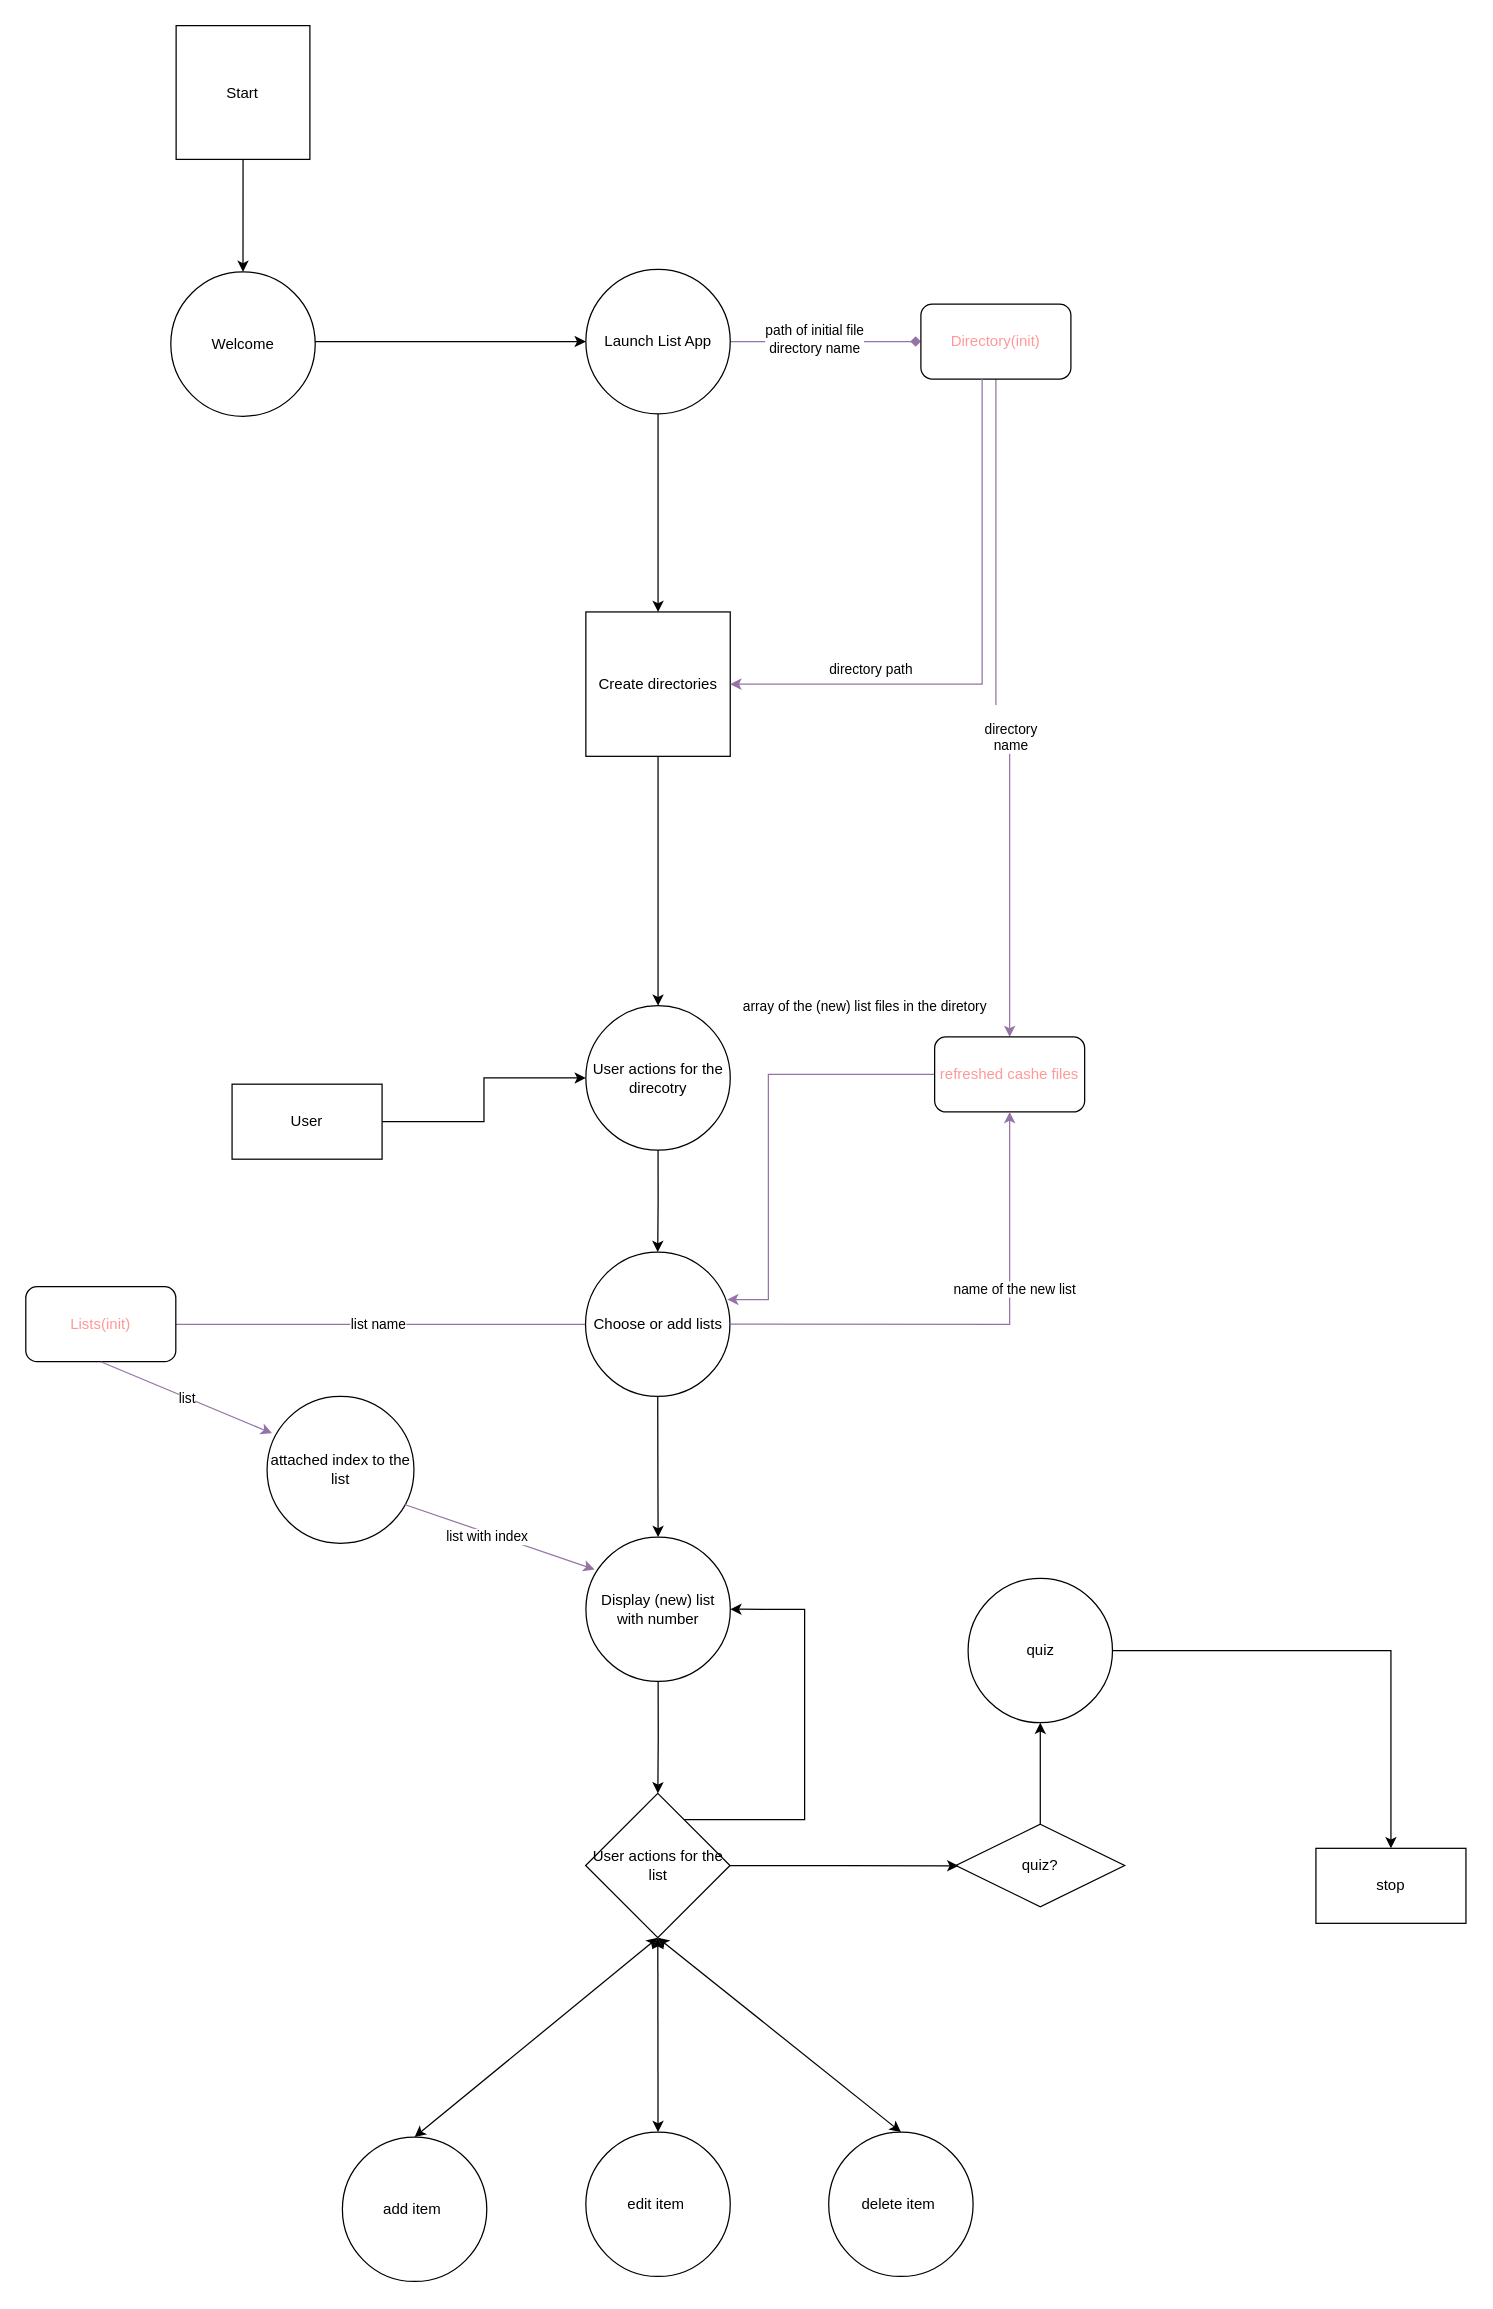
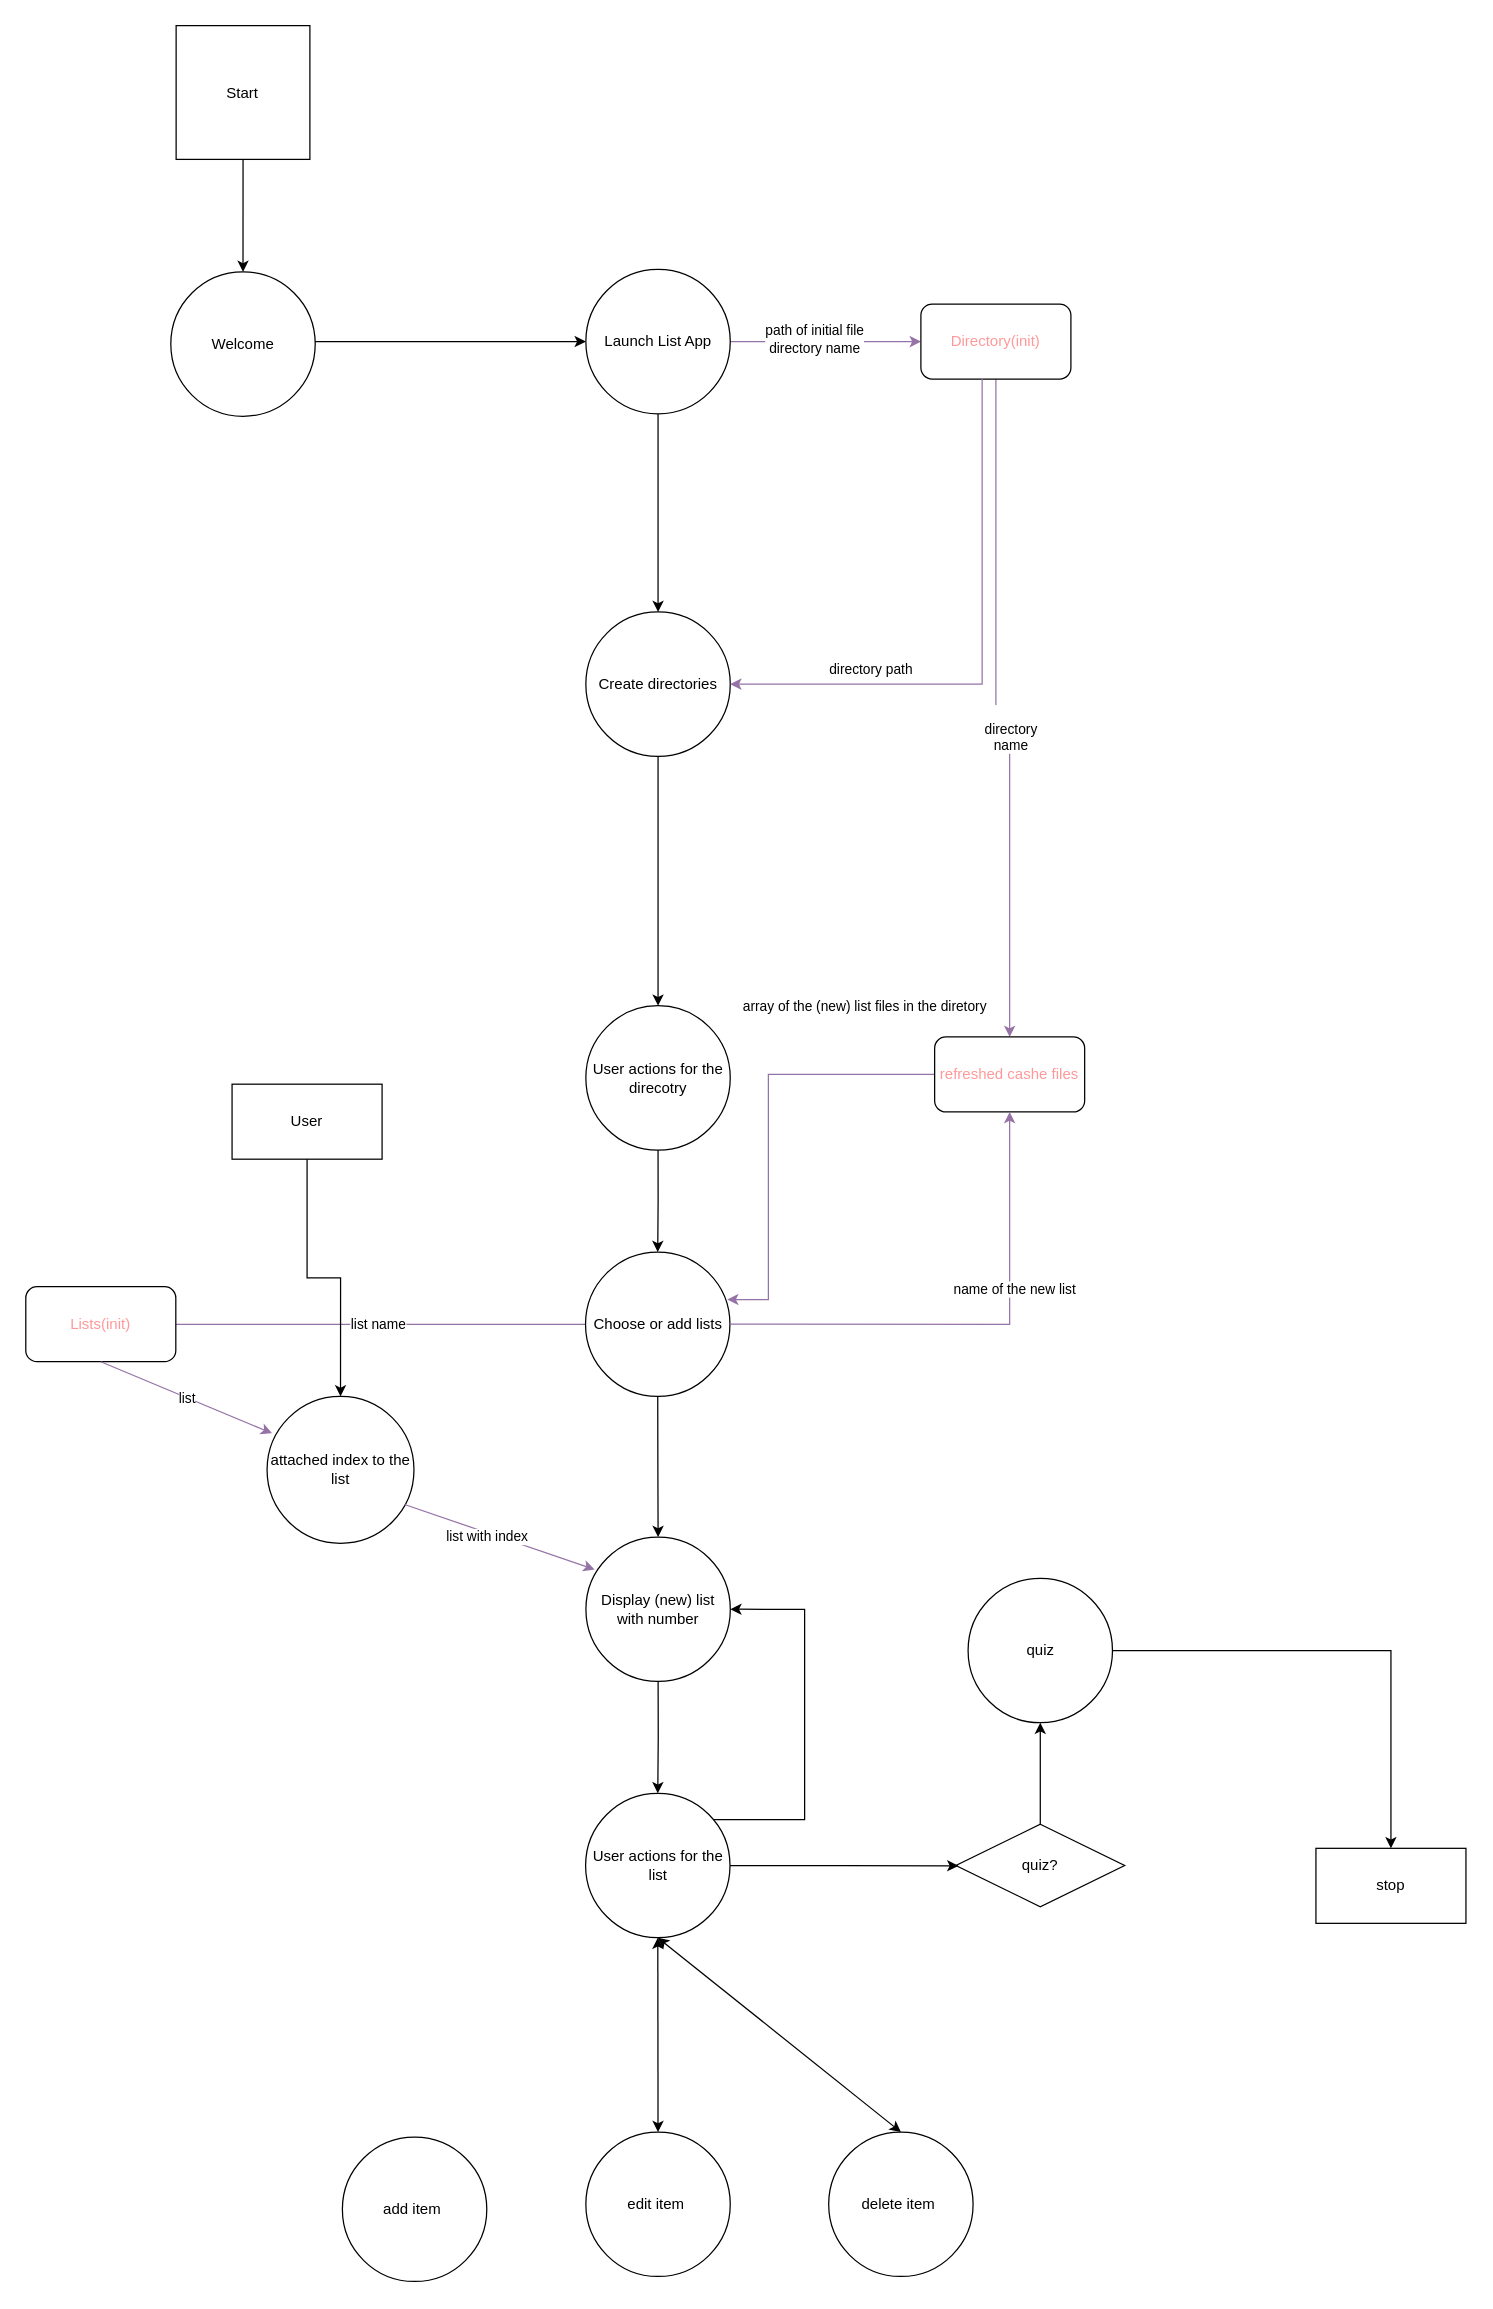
edge "Launch List App" -> "Directory(init)": arrowhead diamond -> classic
node "Create directories": shape rectangle -> ellipse
edge "User" -> "User actions for the direcotry": now "User" -> "attached index to the list"
node "User actions for the list": shape diamond -> ellipse
edge "User actions for the list" -- "add item": removed
